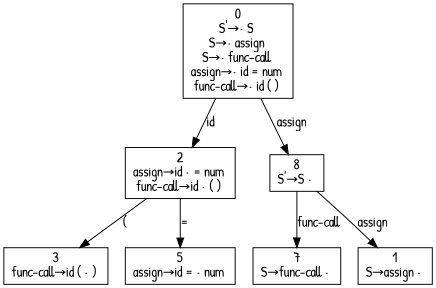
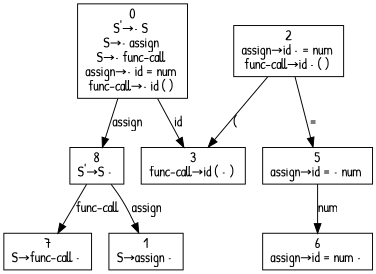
edge "0" -> "2": now "0" -> "3"
node "6": added
